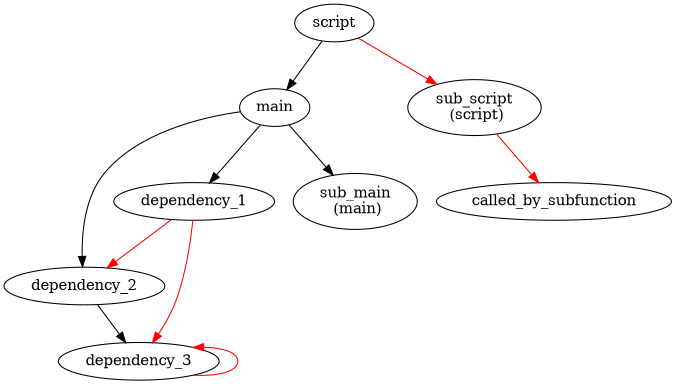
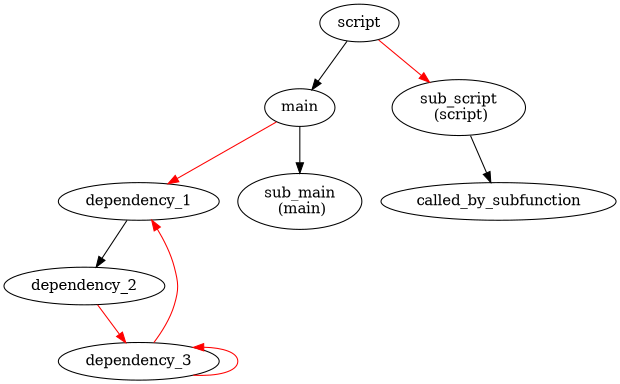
edge "main" -> "dependency_1": color black -> red
edge "main" -> "dependency_2": removed
edge "sub_script (script)" -> "called_by_subfunction": color red -> black
edge "dependency_1" -> "dependency_2": color red -> black
edge "dependency_1" -> "dependency_3": reversed
edge "dependency_2" -> "dependency_3": color black -> red
